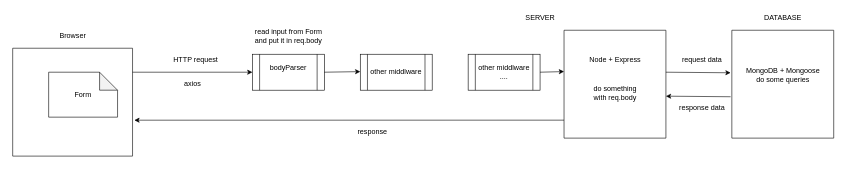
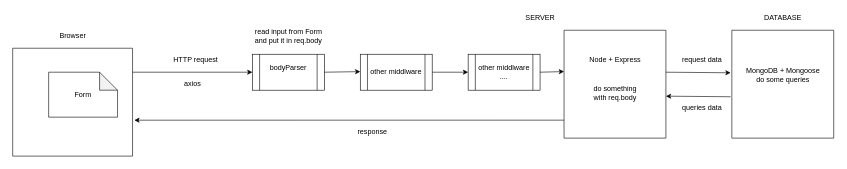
edge "other middlware" -> "other middlware ....": added
node "response data": label "response data" -> "queries data"
